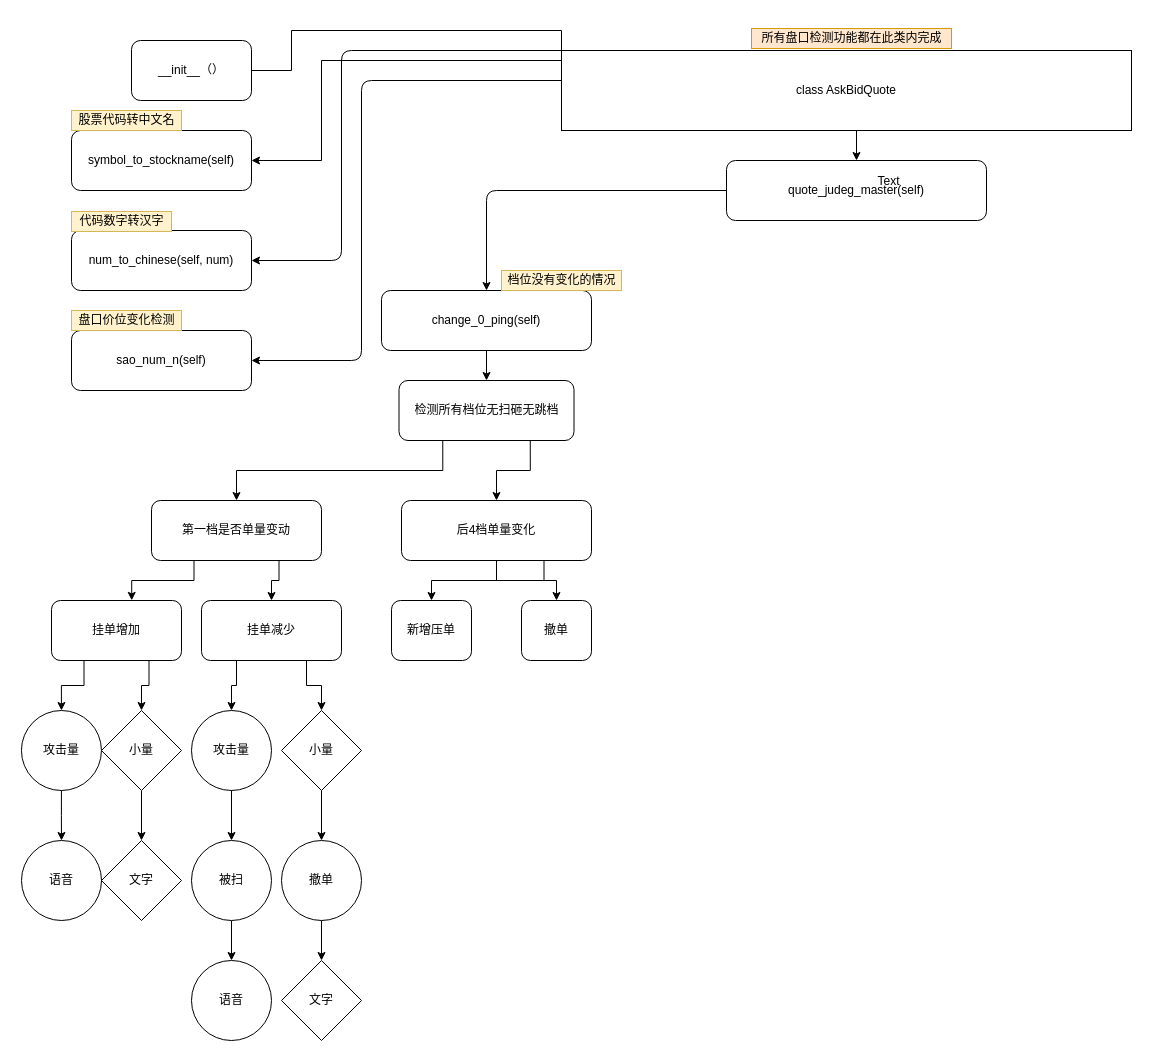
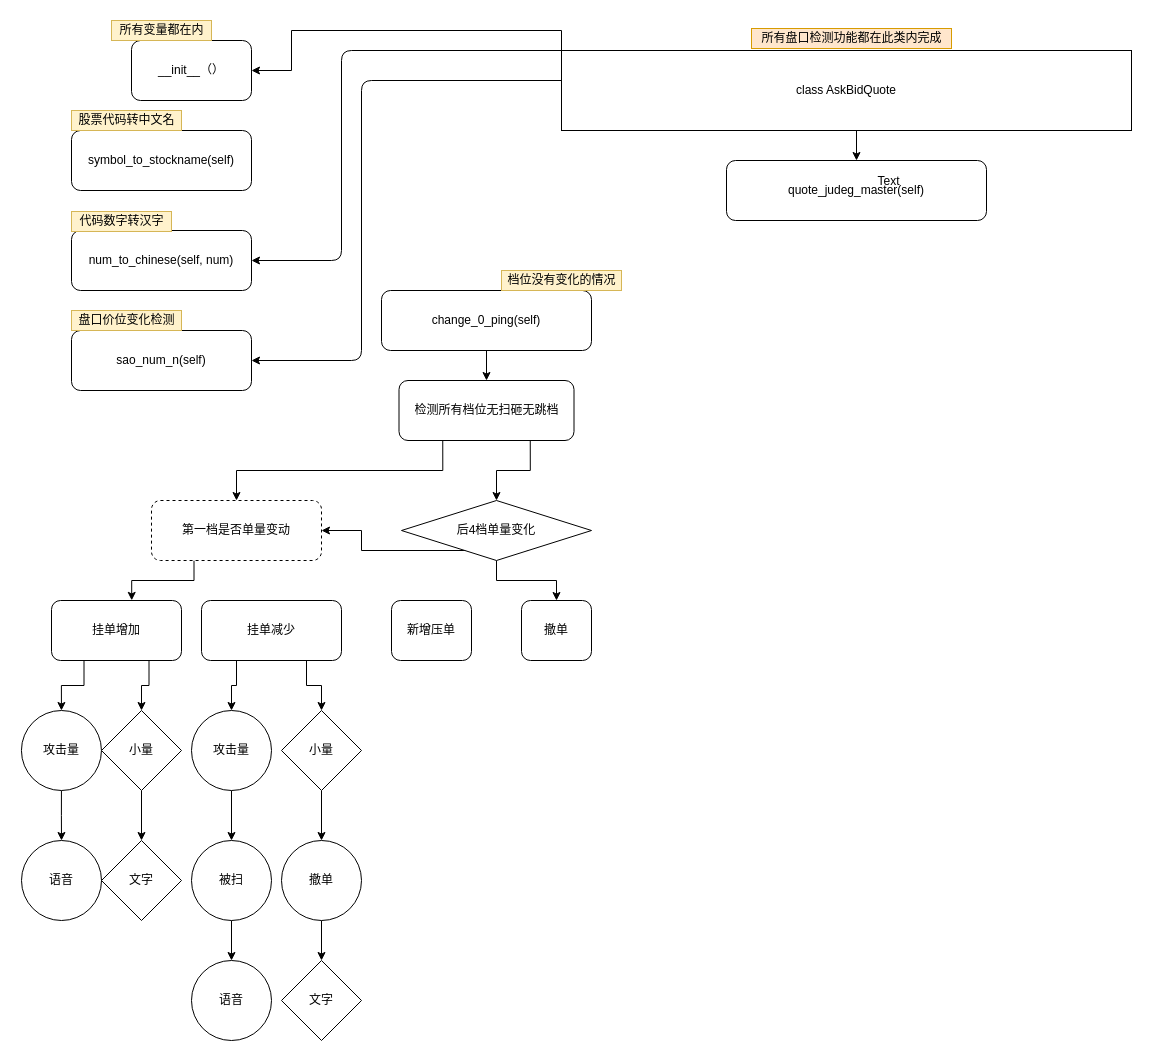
node "所有变量都在内": added
edge "class AskBidQuote" -> "symbol_to_stockname(self)": removed
edge "__init__（）" -- "class AskBidQuote": arrowhead none -> classic
edge "quote_judeg_master(self)" -> "change_0_ping(self)": removed
node "第一档是否单量变动": style solid -> dashed
node "后4档单量变化": shape rounded rectangle -> diamond
edge "第一档是否单量变动" -> "挂单减少": removed
edge "后4档单量变化" -> "新增压单": now "后4档单量变化" -> "第一档是否单量变动"
